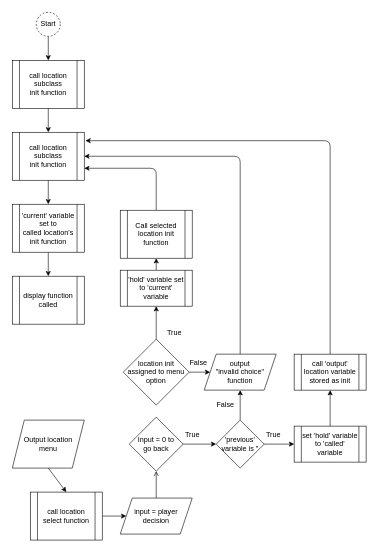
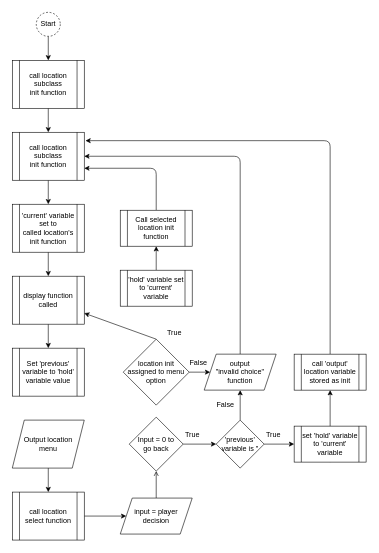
node "Call selected location init function": size 72x48 -> 72x36
edge "location init assigned to menu option" -> "'hold' variable set to 'current' variable": now "location init assigned to menu option" -> "display function called"
edge "display function called" -> "Set 'previous' variable to 'hold' variable value": added
node "Set 'previous' variable to 'hold' variable value": added
node "set 'hold' variable to 'called' variable": label "set 'hold' variable to 'called' variable" -> "set 'hold' variable to 'current' variable"
node "call location select function": moved (66, 516) -> (48, 516)
